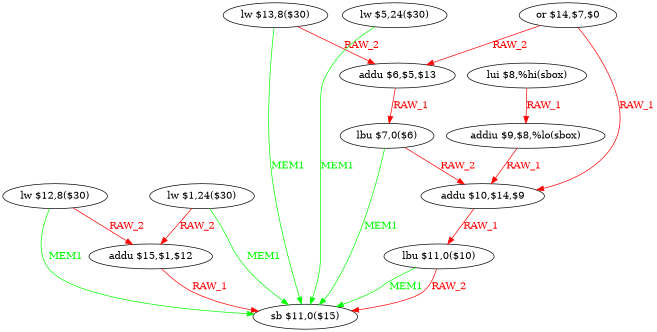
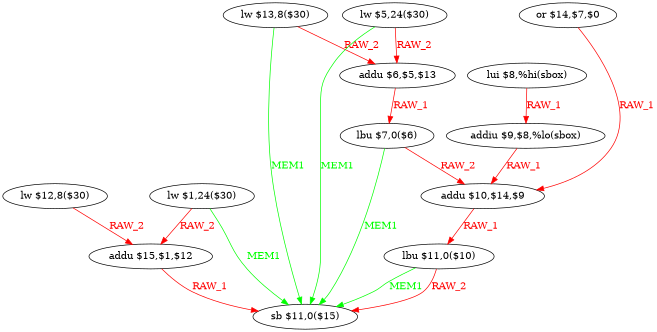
edge "or $14,$7,$0" -> "addu $6,$5,$13": now "lw $5,24($30)" -> "addu $6,$5,$13"
edge "lw $12,8($30)" -> "sb $11,0($15)": removed, label "MEM1"
